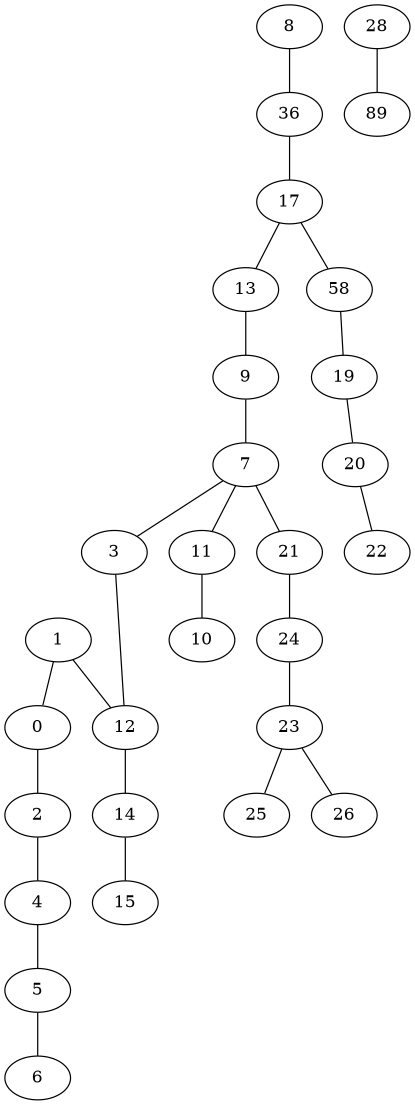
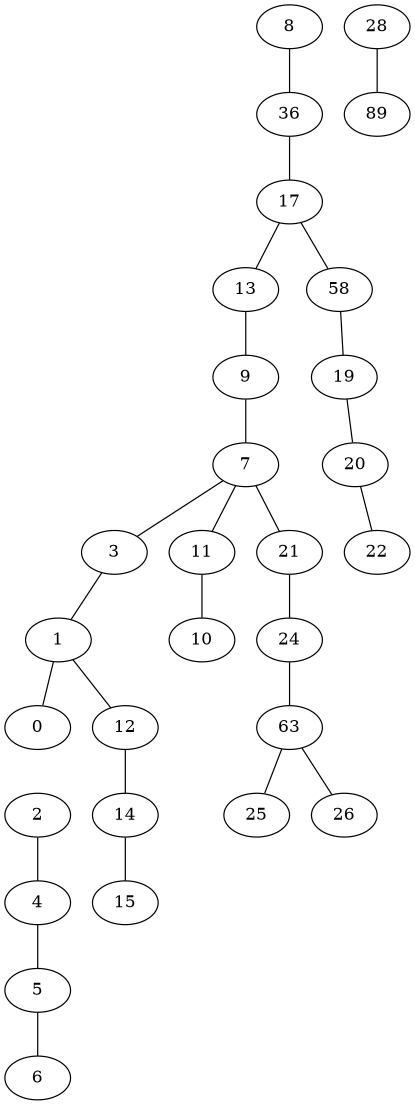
edge "3" -- "12": now "3" -- "1"
node "23": label "23" -> "63"
edge "0" -- "2": removed
